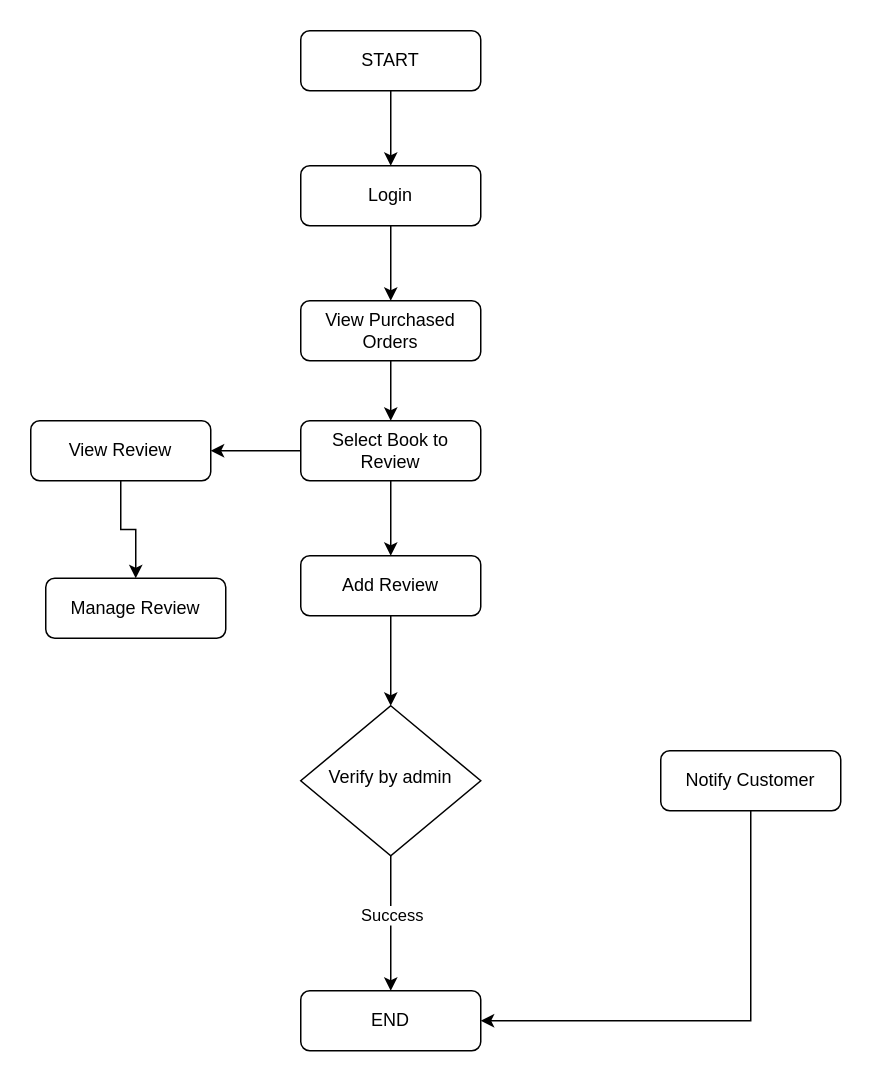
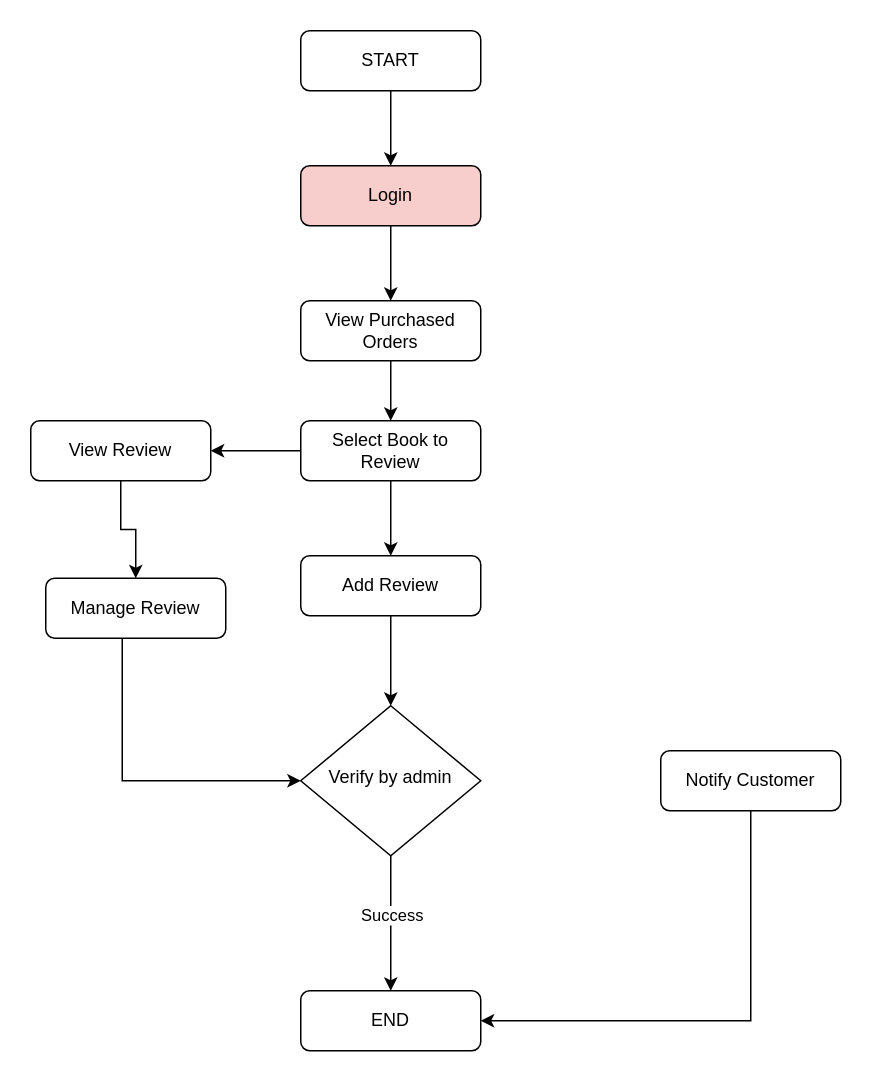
node "Login": fillcolor #ffffff -> #f8cecc
edge "Manage Review" -> "Verify by admin": added
